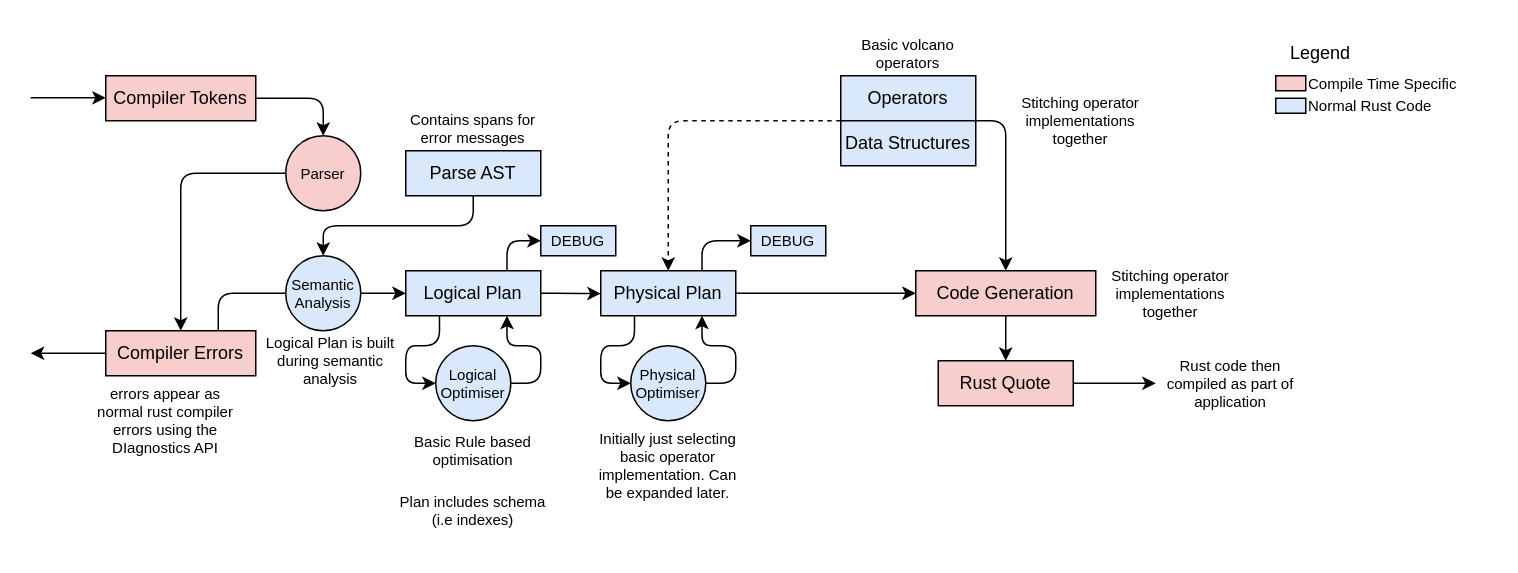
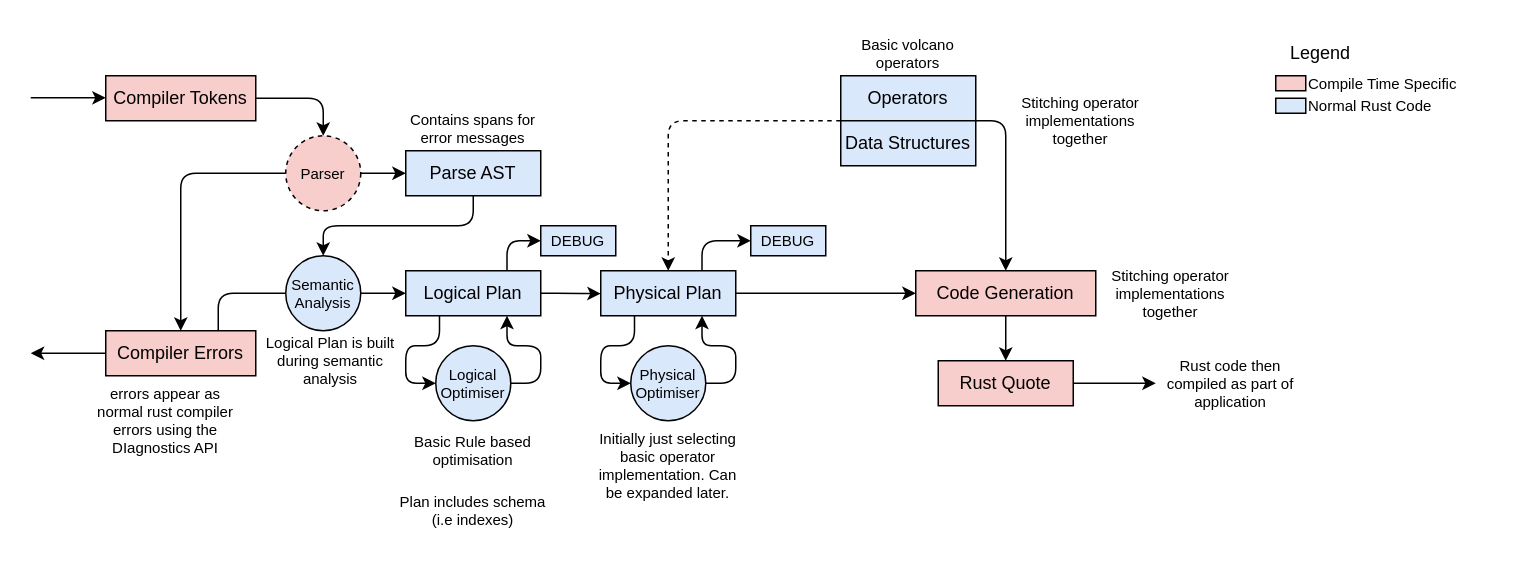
node "Parser": style solid -> dashed
edge "Parser" -> "Parse AST": added
